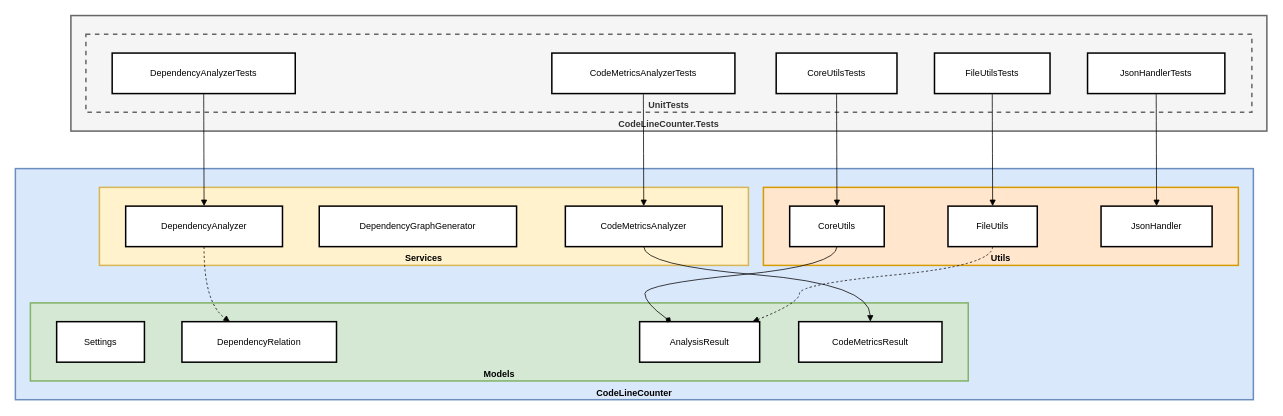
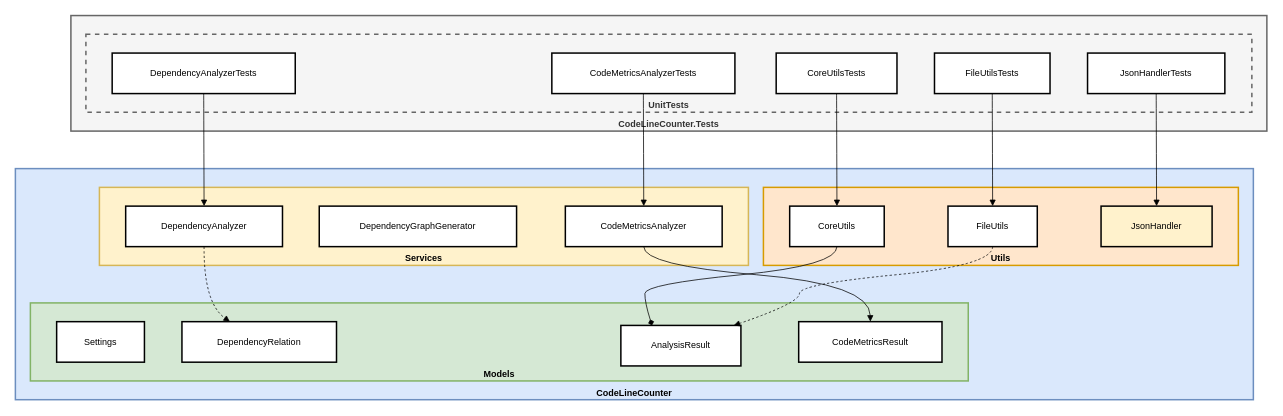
node "JsonHandler": fillcolor #ffffff -> #fff2cc
node "AnalysisResult": moved (699, 342) -> (681, 345)
